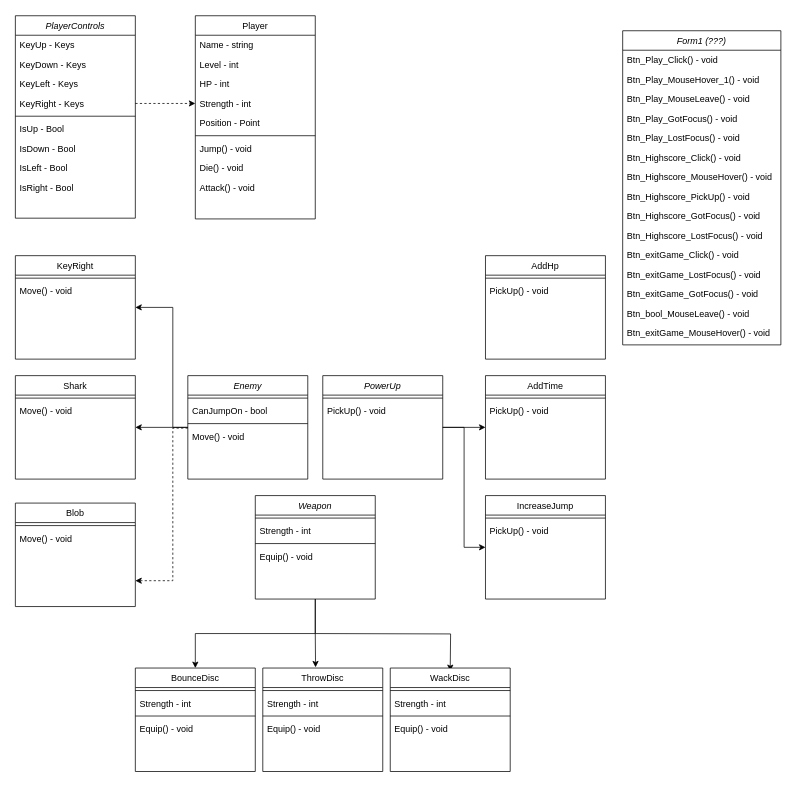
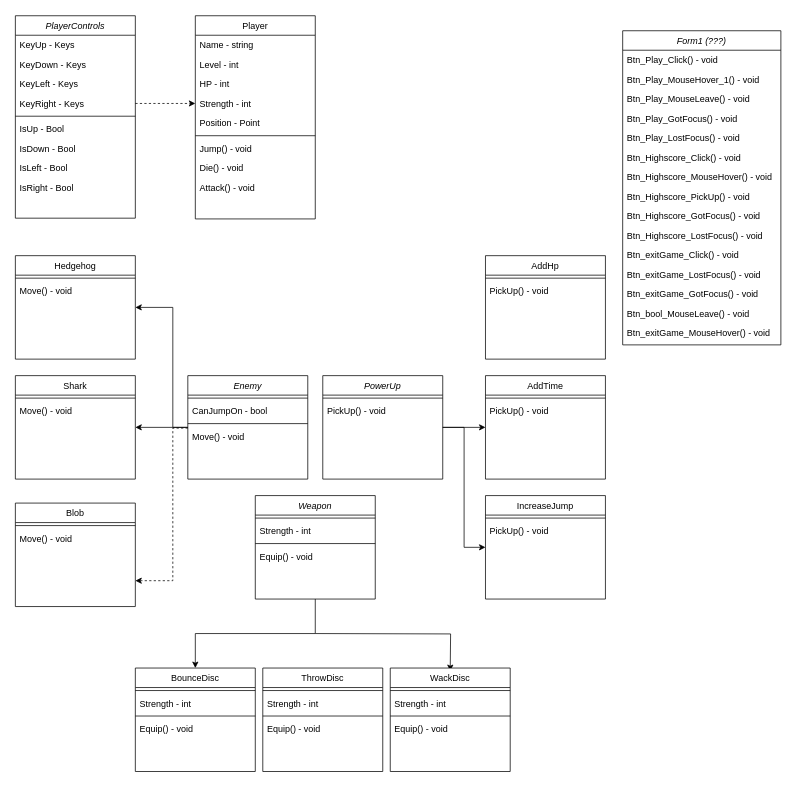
node "KeyRight": label "KeyRight" -> "Hedgehog"
edge "Weapon" -> "ThrowDisc": removed
